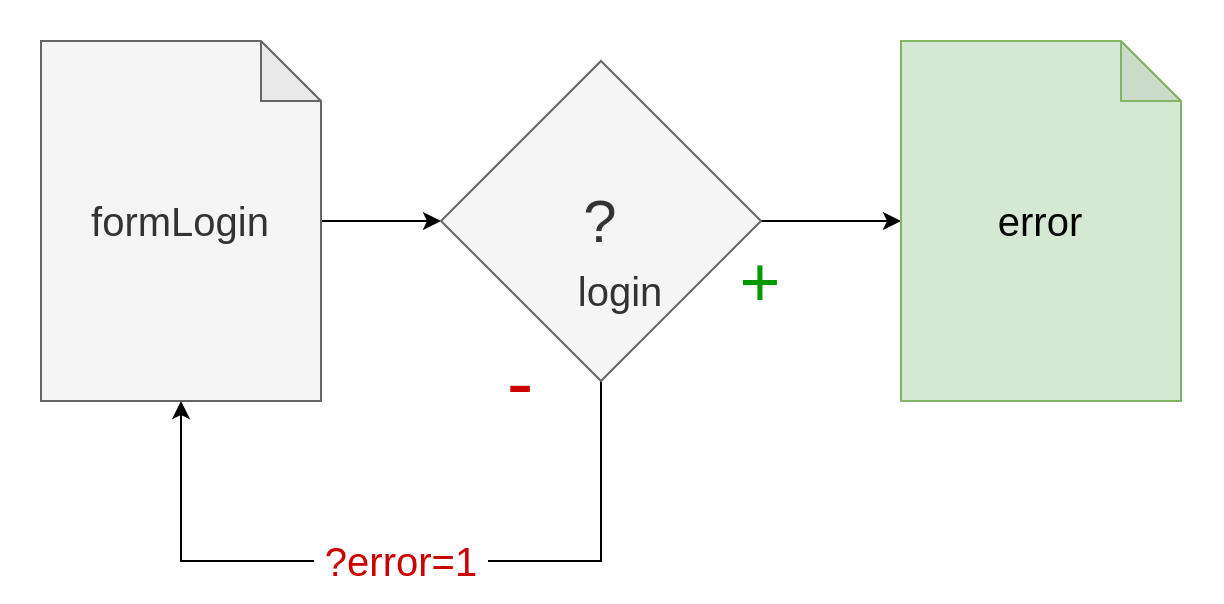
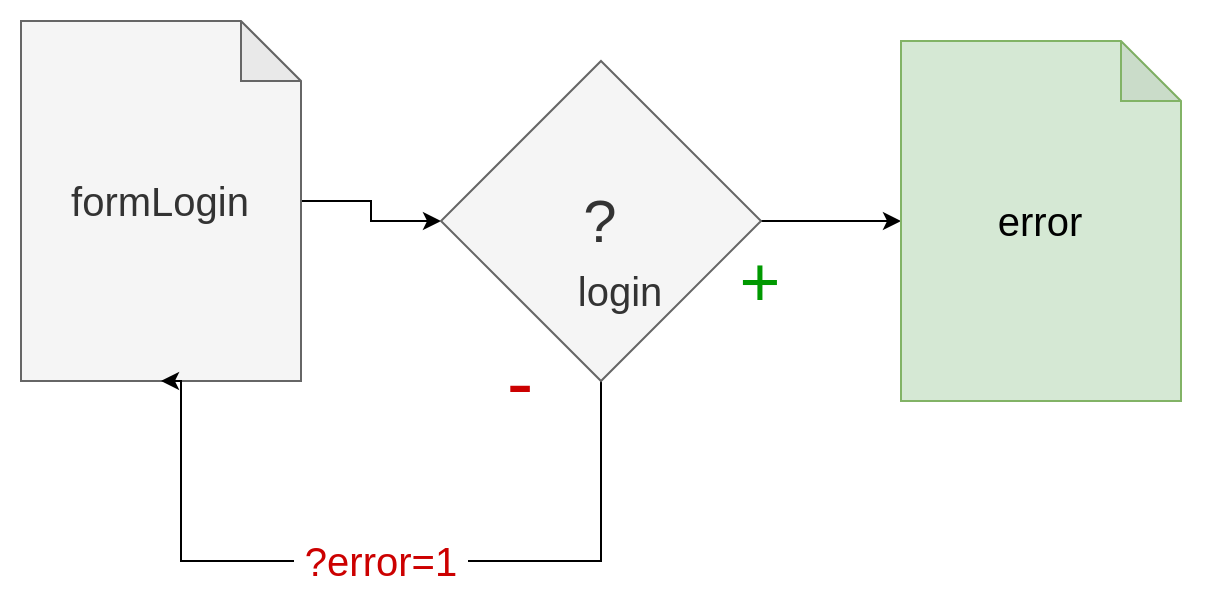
node "formLogin": moved (181, 221) -> (161, 201)
